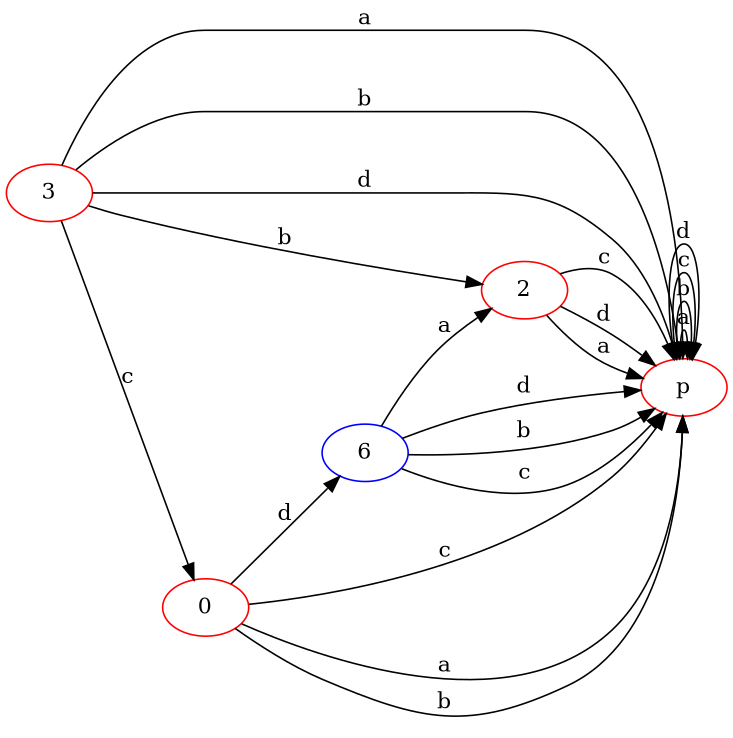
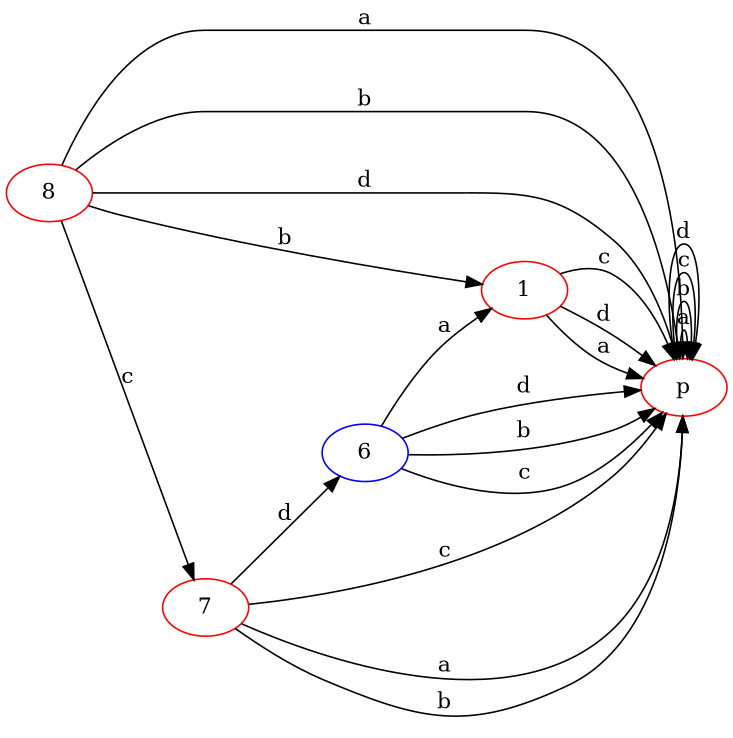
node "3": label "3" -> "8"
node "2": label "2" -> "1"
node "0": label "0" -> "7"
